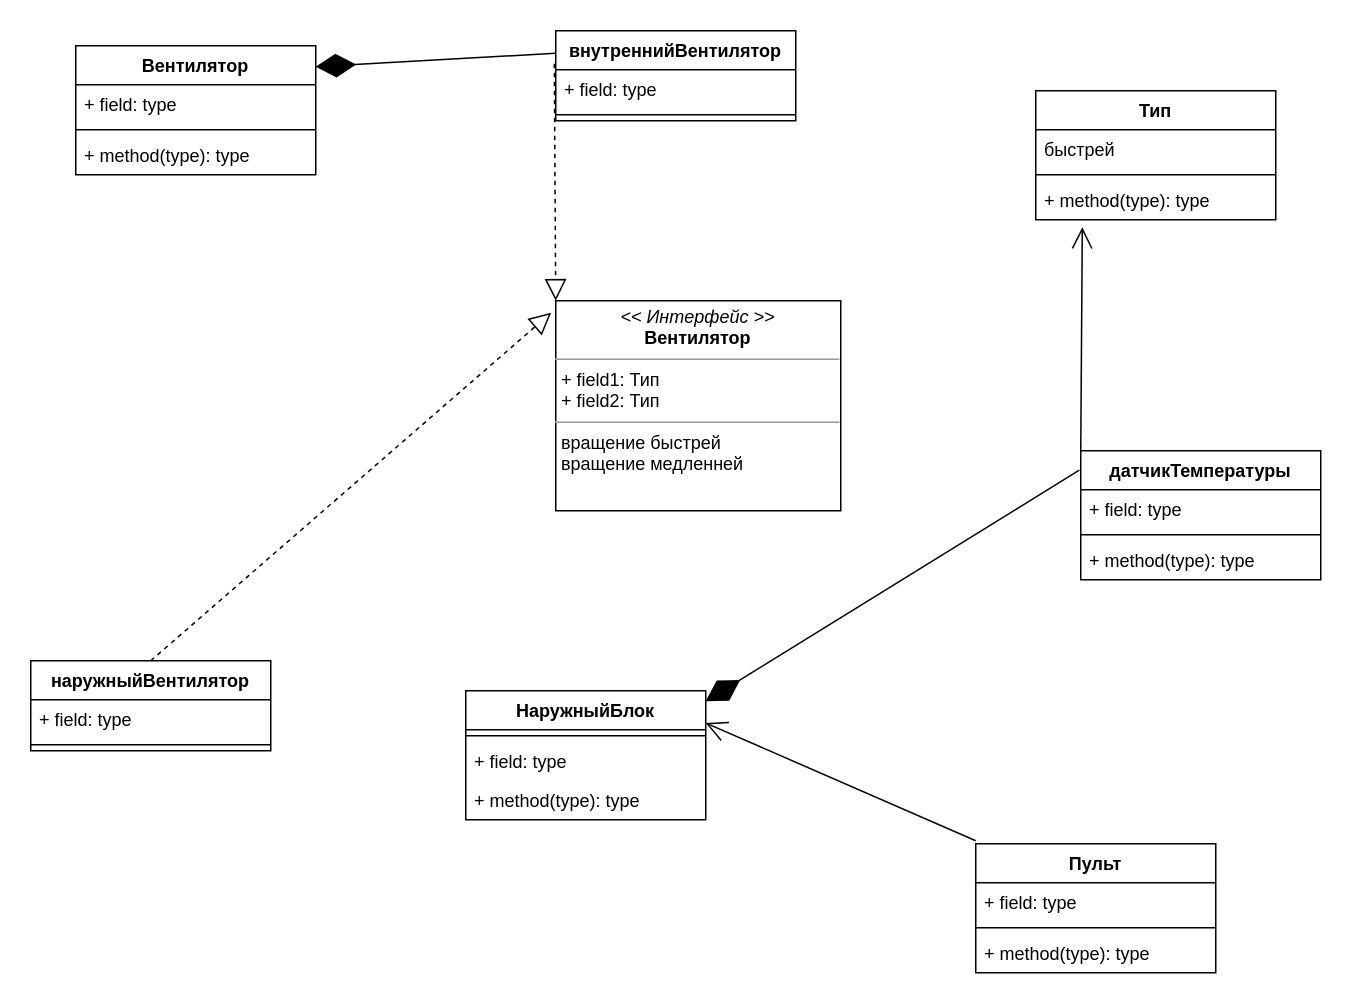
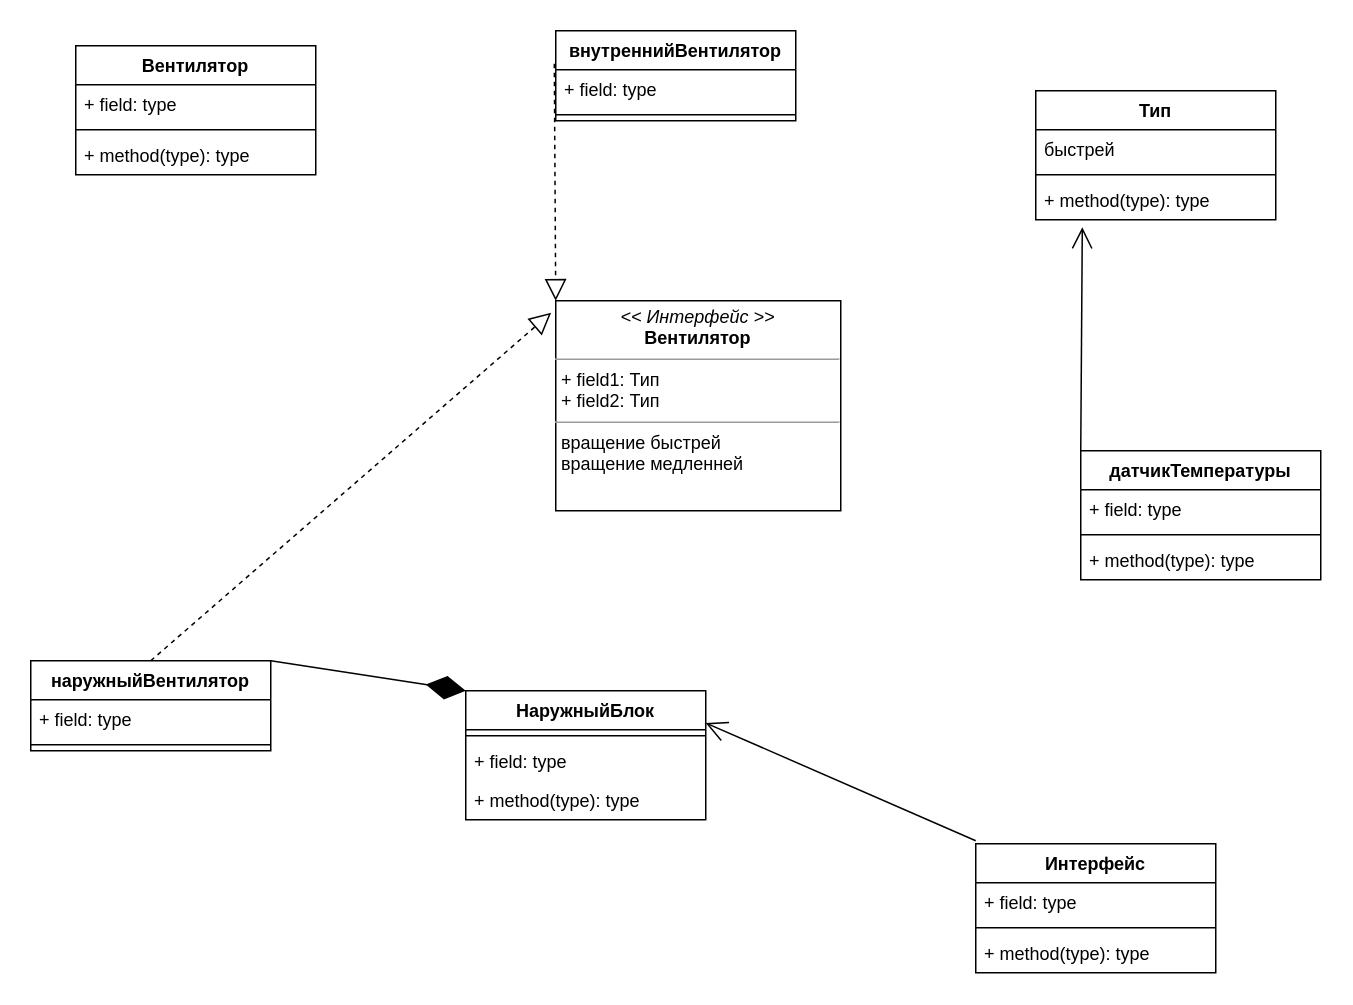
edge "внутреннийВентилятор" -> "Вентилятор": removed
edge "датчикТемпературы" -> "НаружныйБлок": removed
edge "наружныйВентилятор" -> "НаружныйБлок": added
node "Пульт": label "Пульт" -> "Интерфейс"
